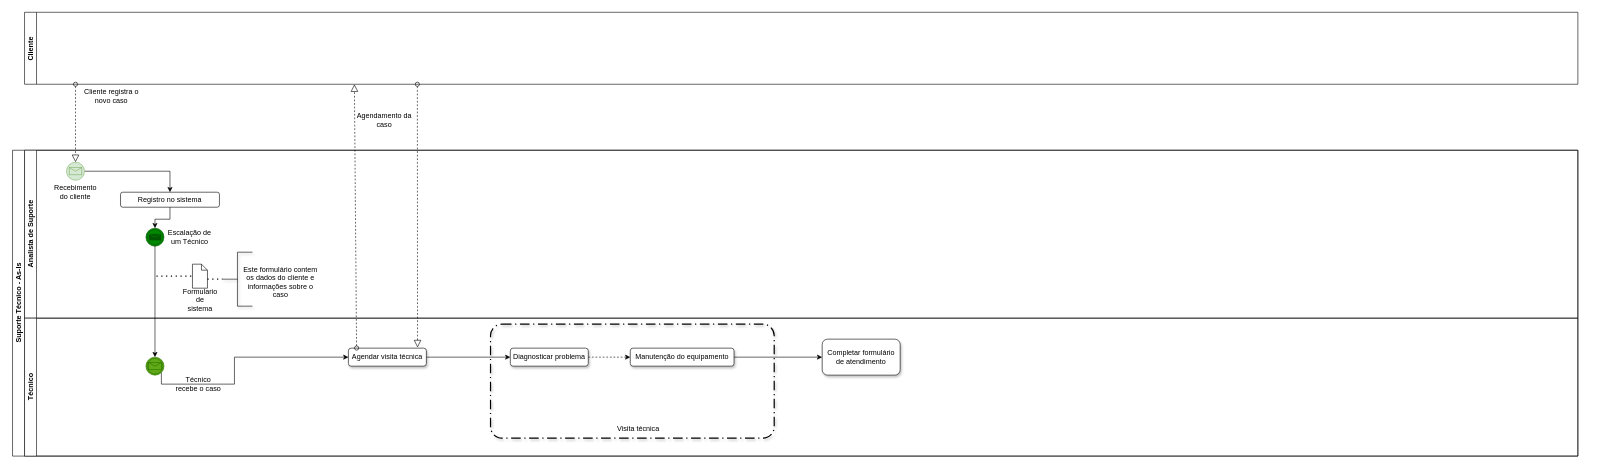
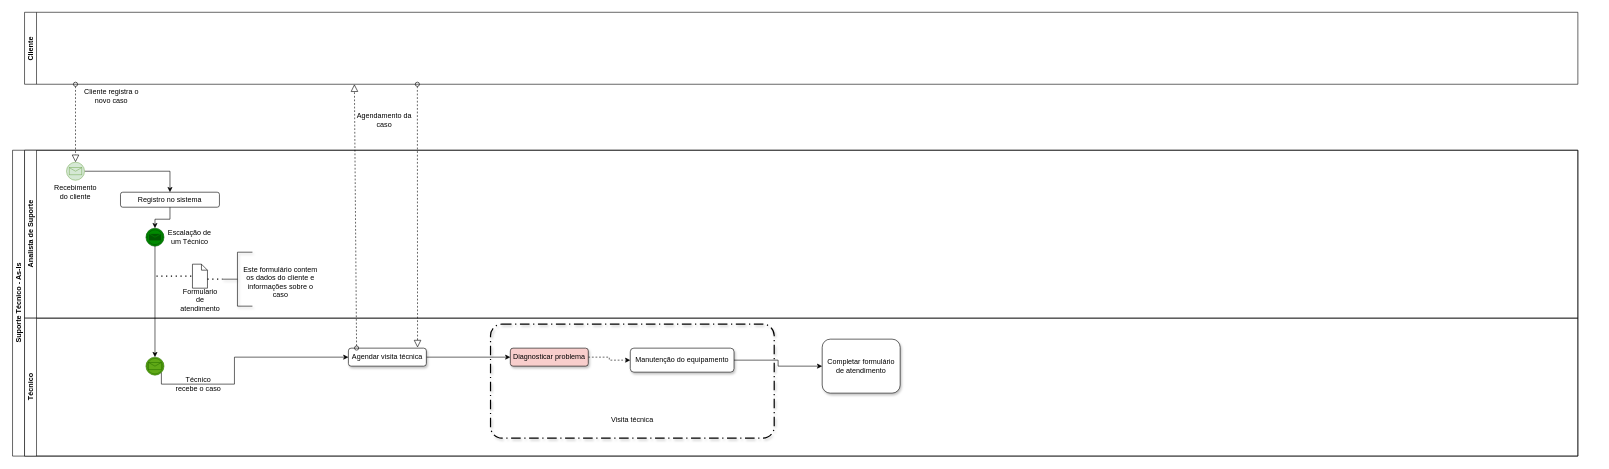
node "Formulario de sistema": label "Formulario de sistema" -> "Formulario de atendimento"
node "Diagnosticar problema": fillcolor #ffffff -> #f8cecc
node "Manutenção do equipamento": size 104x18 -> 104x24
node "Completar formulário de atendimento": size 78x36 -> 78x54
node "Visita técnica": moved (638, 429) -> (632, 420)
